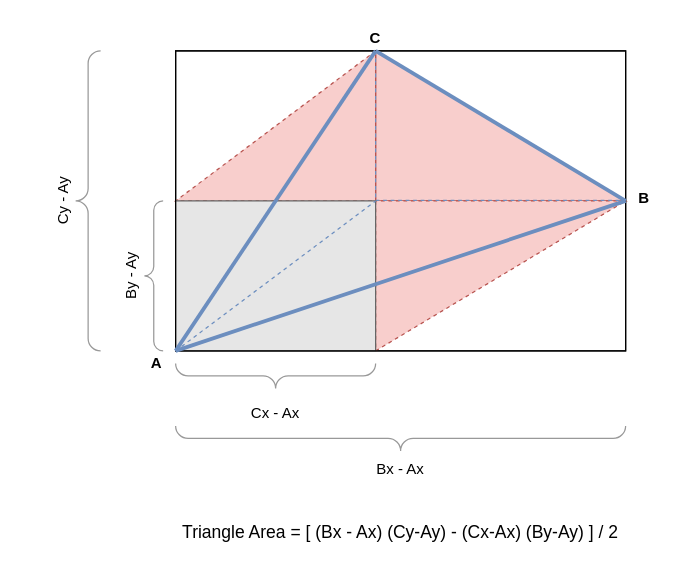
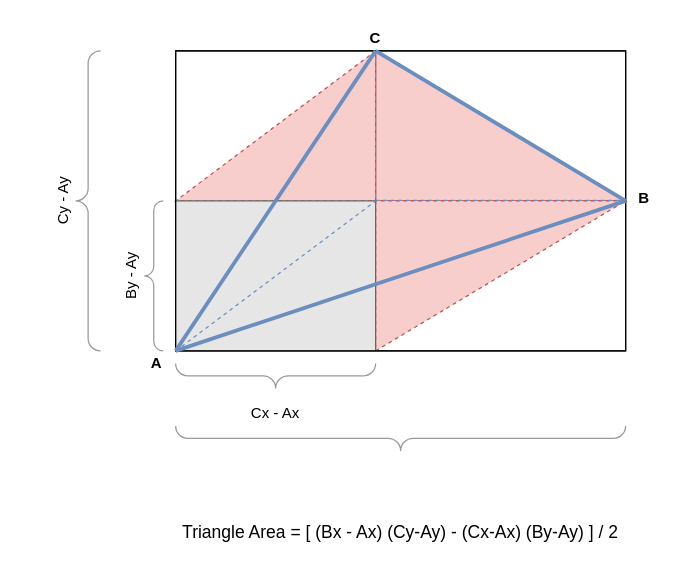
node "Bx - Ax": removed
